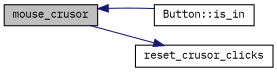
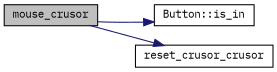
edge "Button::is_in" -> "mouse_crusor": reversed
node "reset_crusor_clicks": label "reset_crusor_clicks" -> "reset_crusor_crusor"
